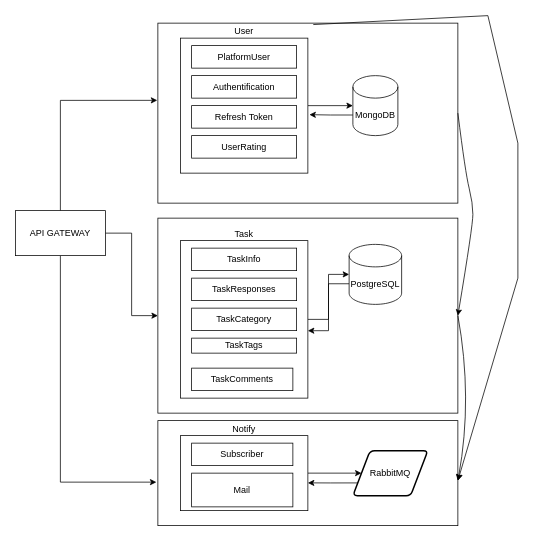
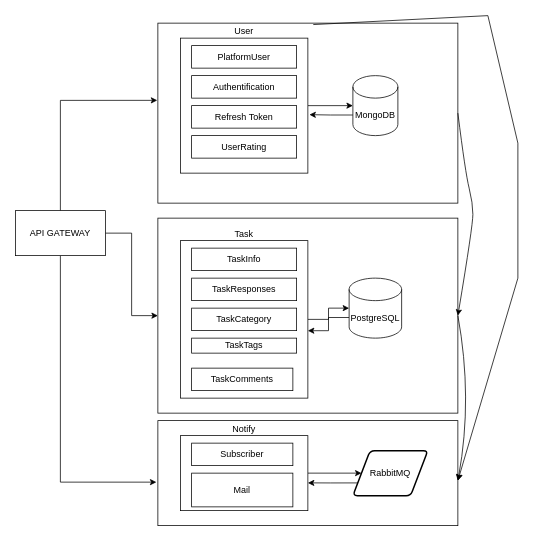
node "PostgreSQL": moved (375, 274) -> (375, 308)
